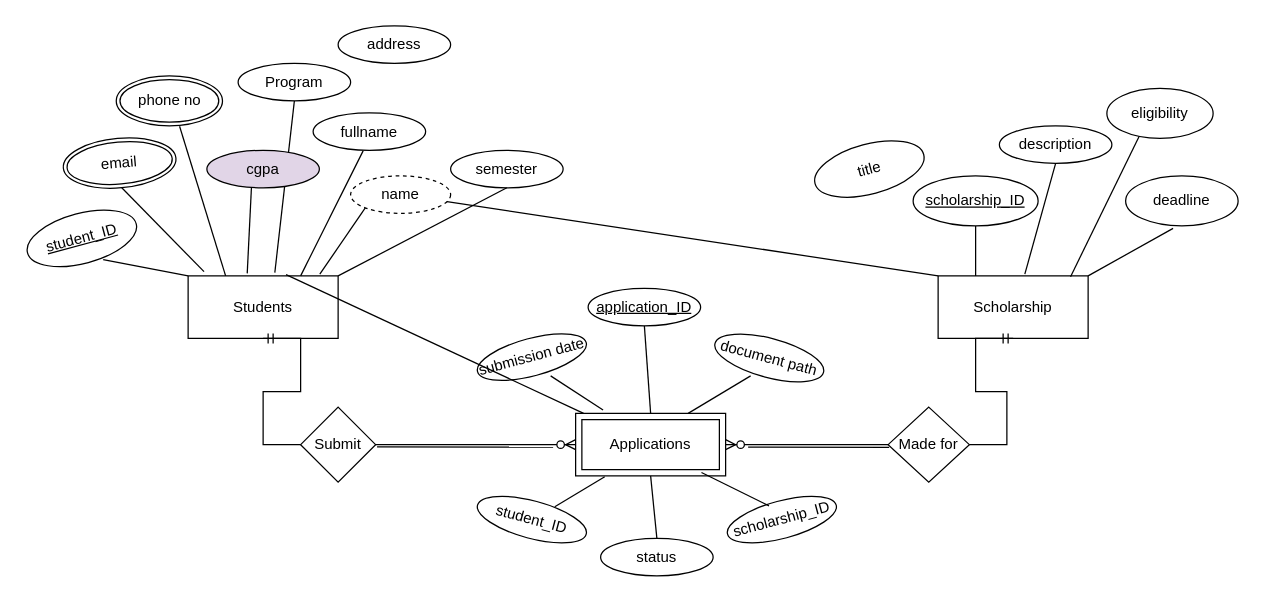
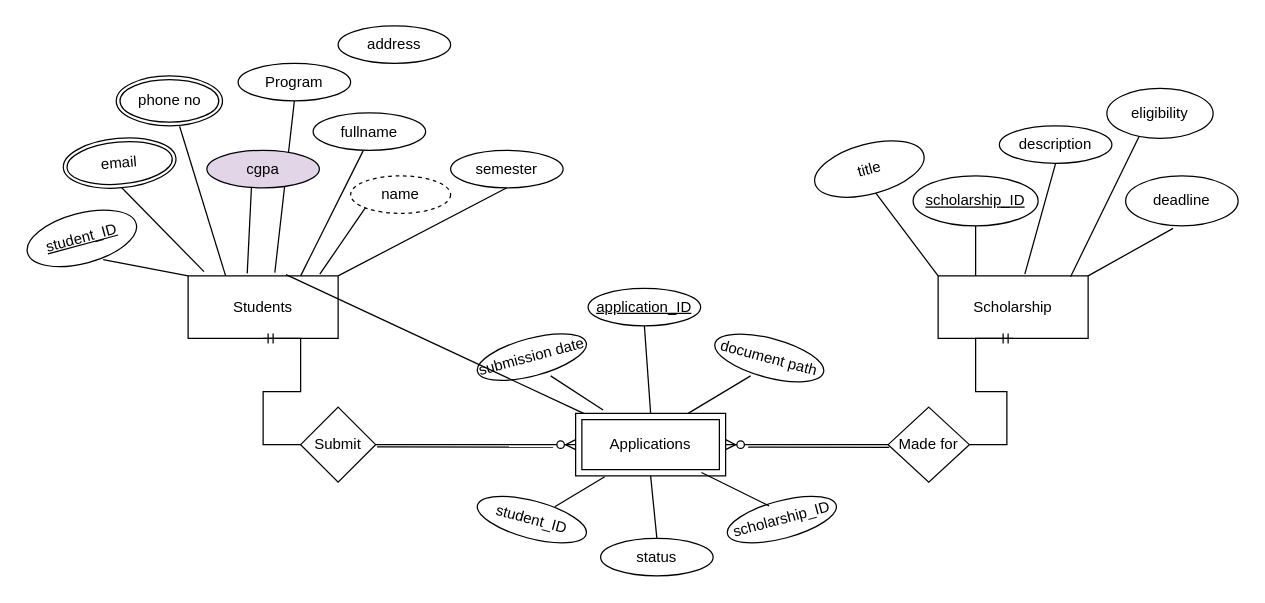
edge "name" -- "Scholarship": now "title" -- "Scholarship"
